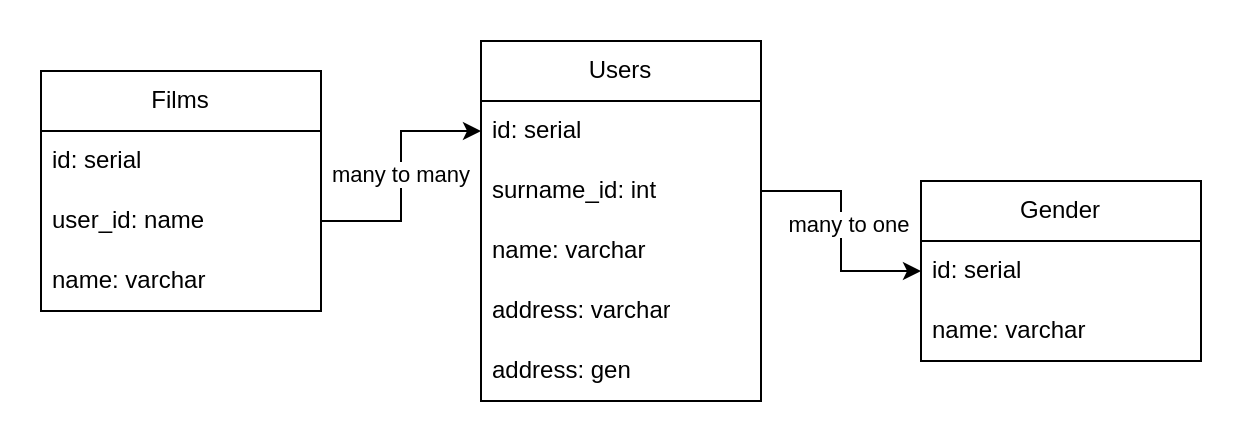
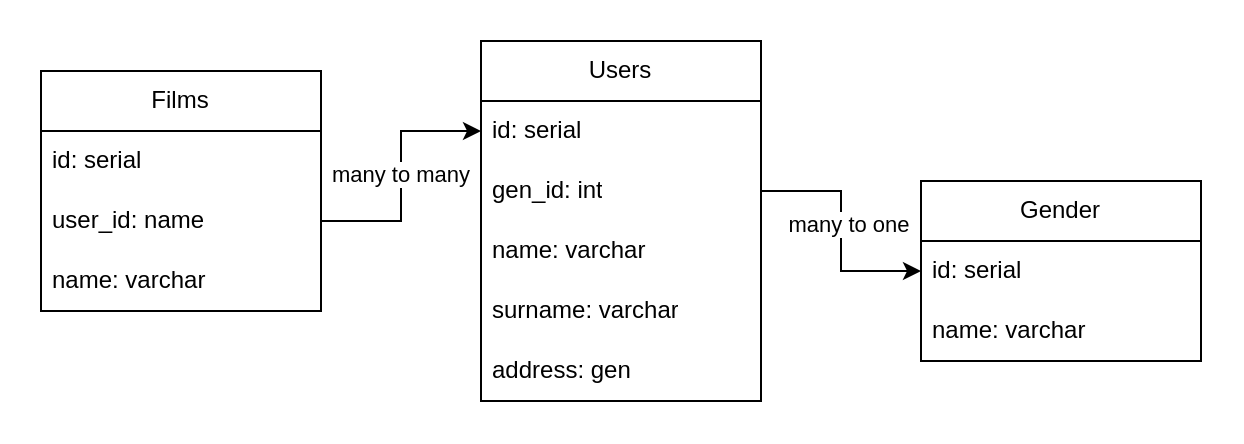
node "surname_id: int": label "surname_id: int" -> "gen_id: int"
node "address: varchar": label "address: varchar" -> "surname: varchar"
